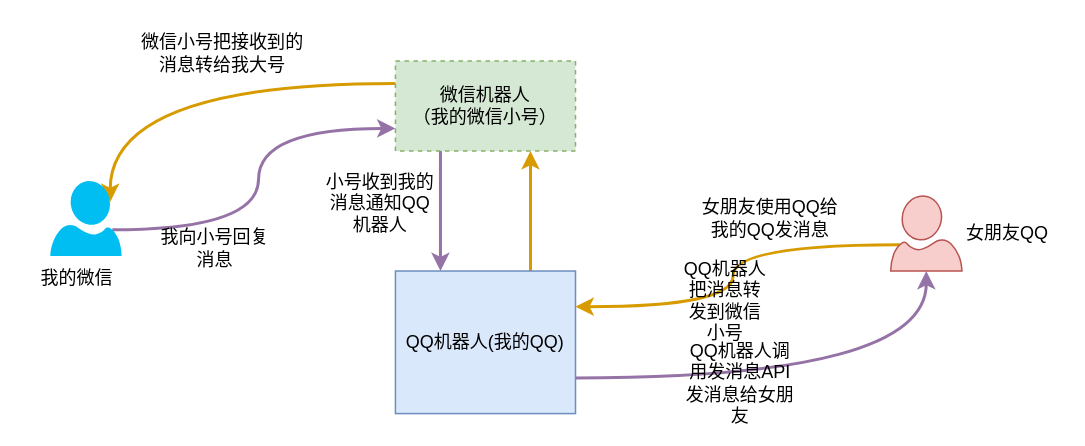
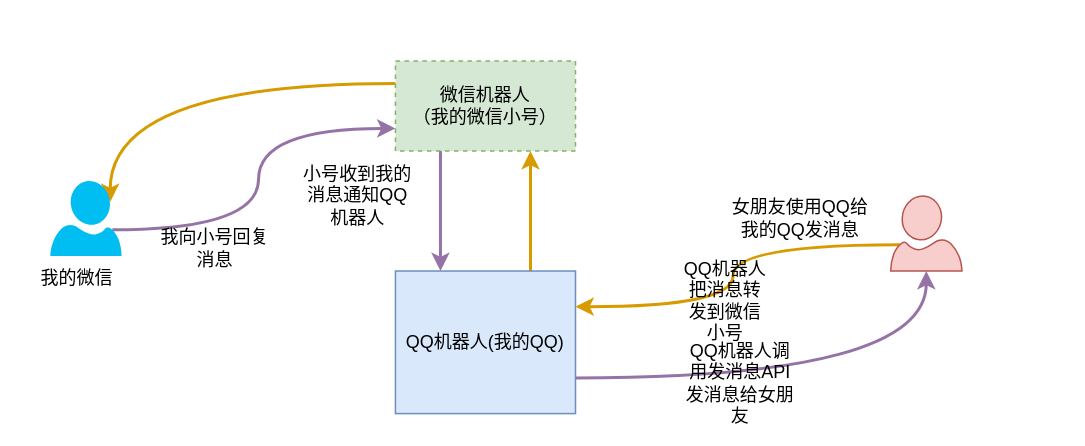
node "微信小号把接收到的消息转给我大号": removed
node "小号收到我的消息通知QQ机器人": moved (380, 203) -> (358, 196)
node "女朋友使用QQ给我的QQ发消息": moved (770, 218) -> (800, 218)
node "女朋友QQ": removed
